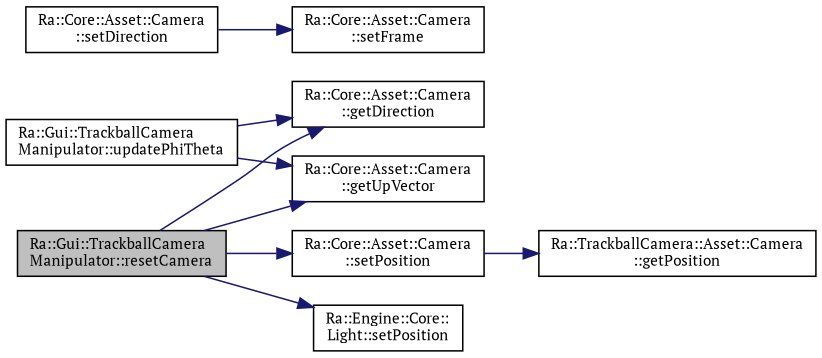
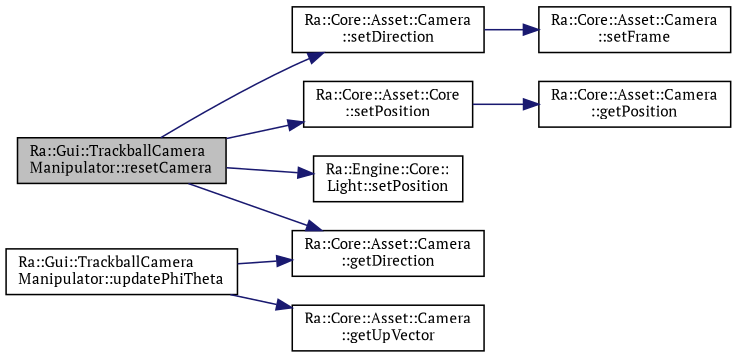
edge "Ra::Gui::TrackballCamera Manipulator::resetCamera" -> "Ra::Core::Asset::Camera ::getUpVector": now "Ra::Gui::TrackballCamera Manipulator::resetCamera" -> "Ra::Core::Asset::Camera ::setDirection"
node "Ra::Core::Asset::Camera ::setPosition": label "Ra::Core::Asset::Camera ::setPosition" -> "Ra::Core::Asset::Core ::setPosition"
node "Ra::TrackballCamera::Asset::Camera ::getPosition": label "Ra::TrackballCamera::Asset::Camera ::getPosition" -> "Ra::Core::Asset::Camera ::getPosition"
